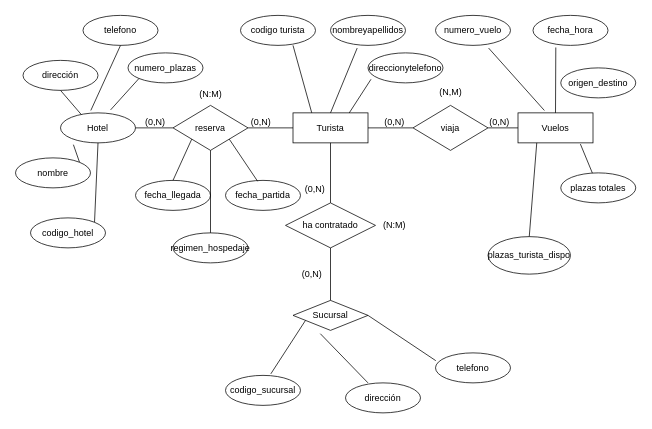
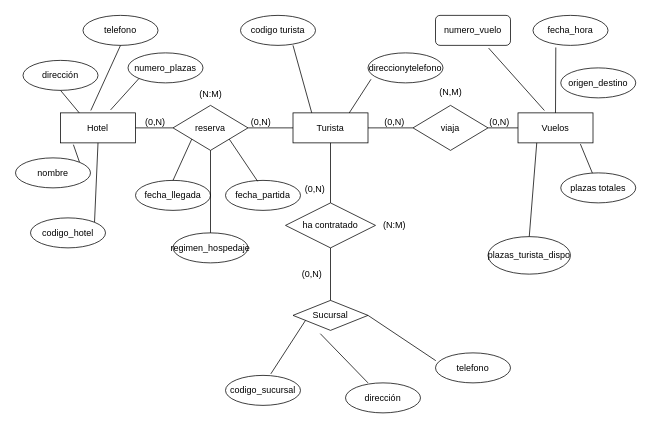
node "nombreyapellidos": removed
node "numero_vuelo": shape ellipse -> rounded rectangle
edge "nombreyapellidos" -- "Turista": removed
node "Hotel": shape ellipse -> rectangle
